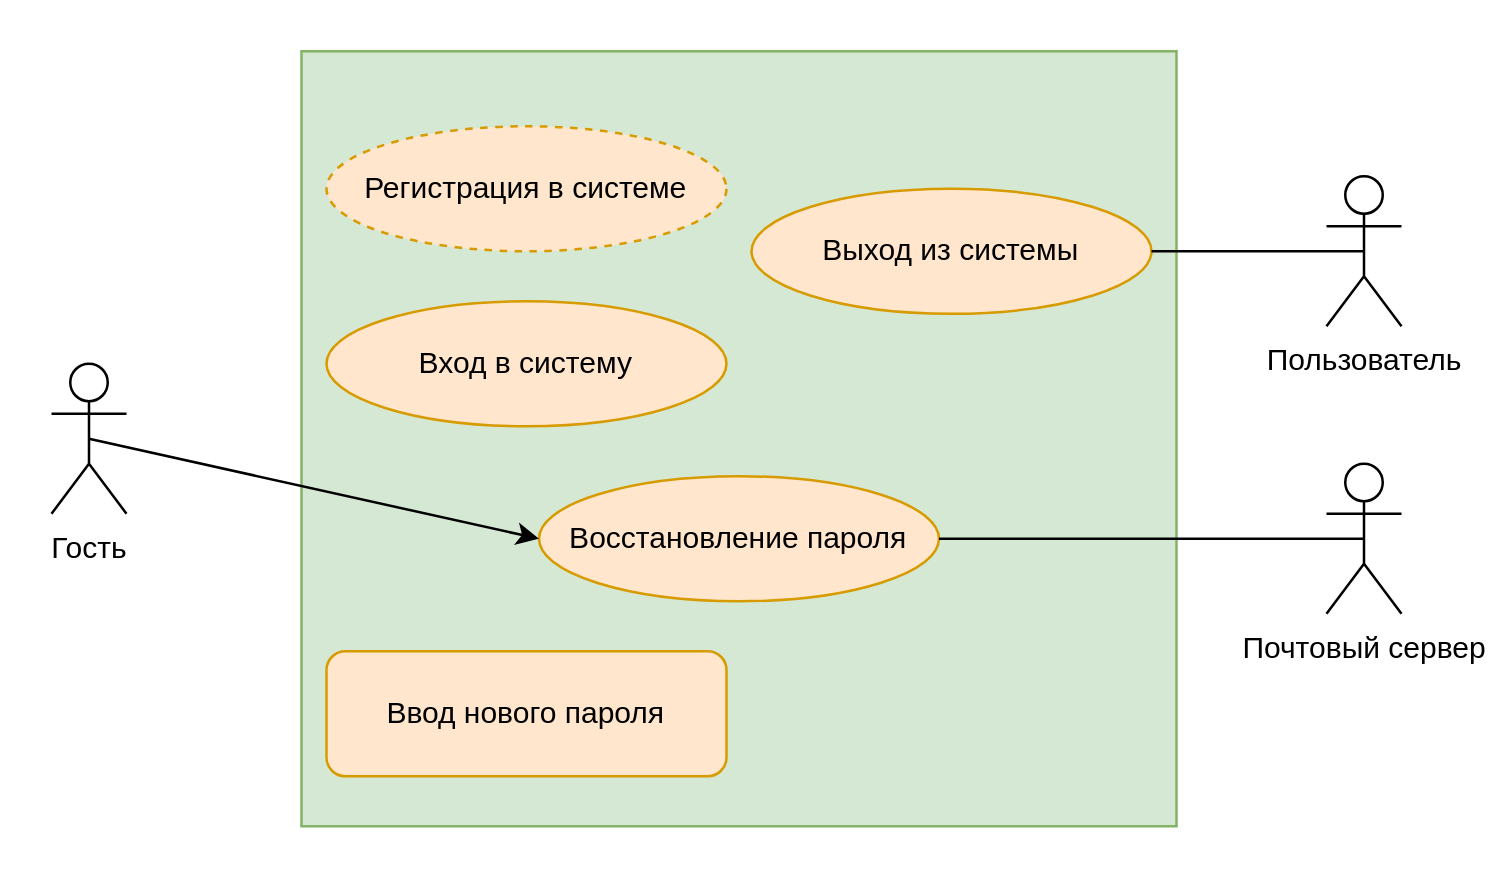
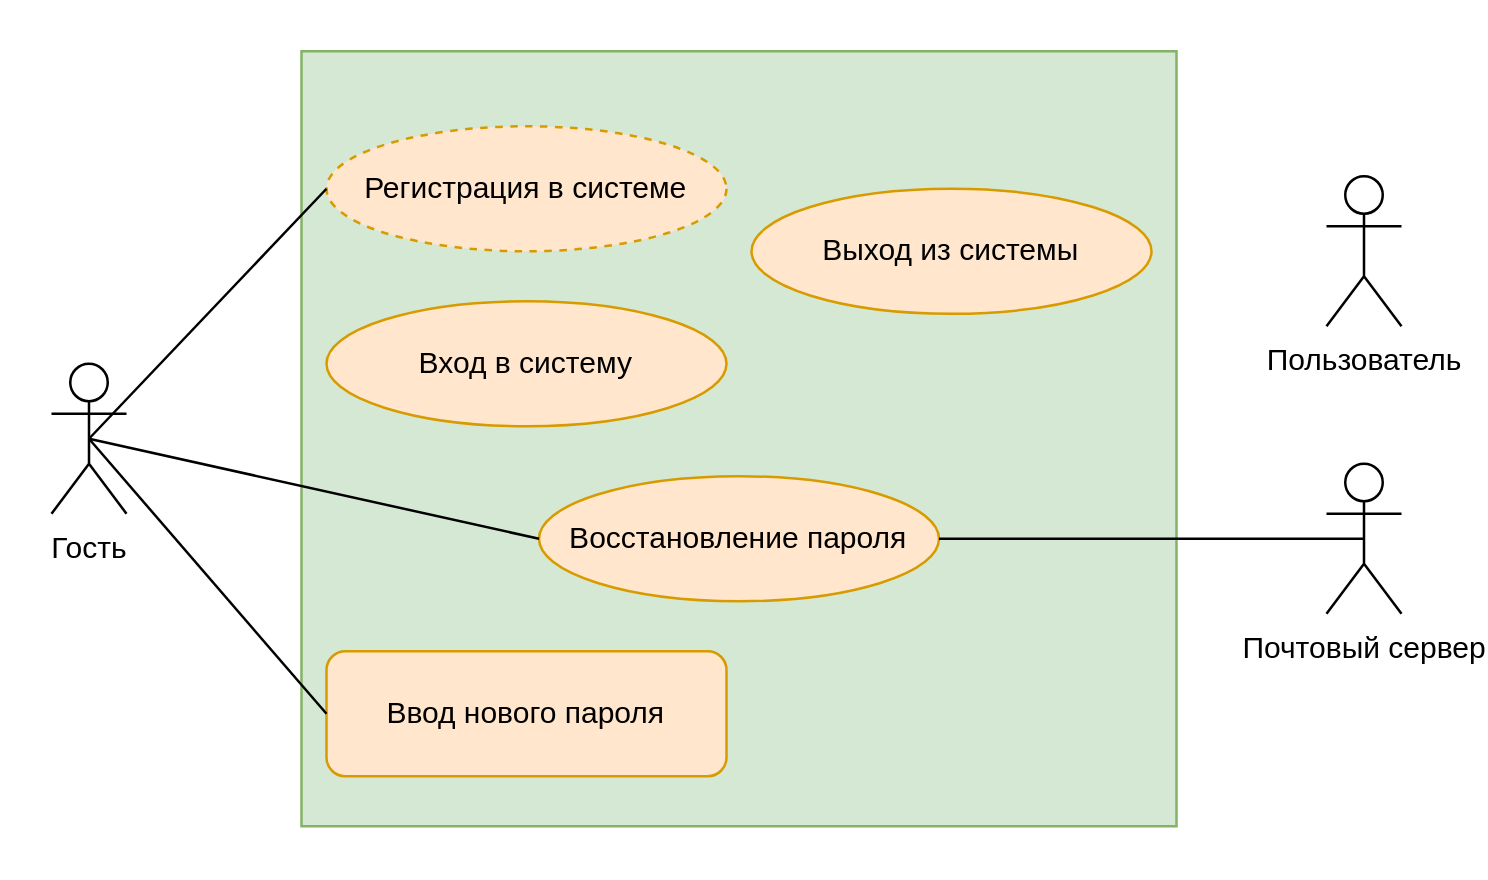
edge "Выход из системы" -- "Пользователь": removed
edge "Регистрация в системе" -- "Гость": added
edge "Гость" -> "Восстановление пароля": arrowhead classic -> none
edge "Гость" -- "Ввод нового пароля": added
